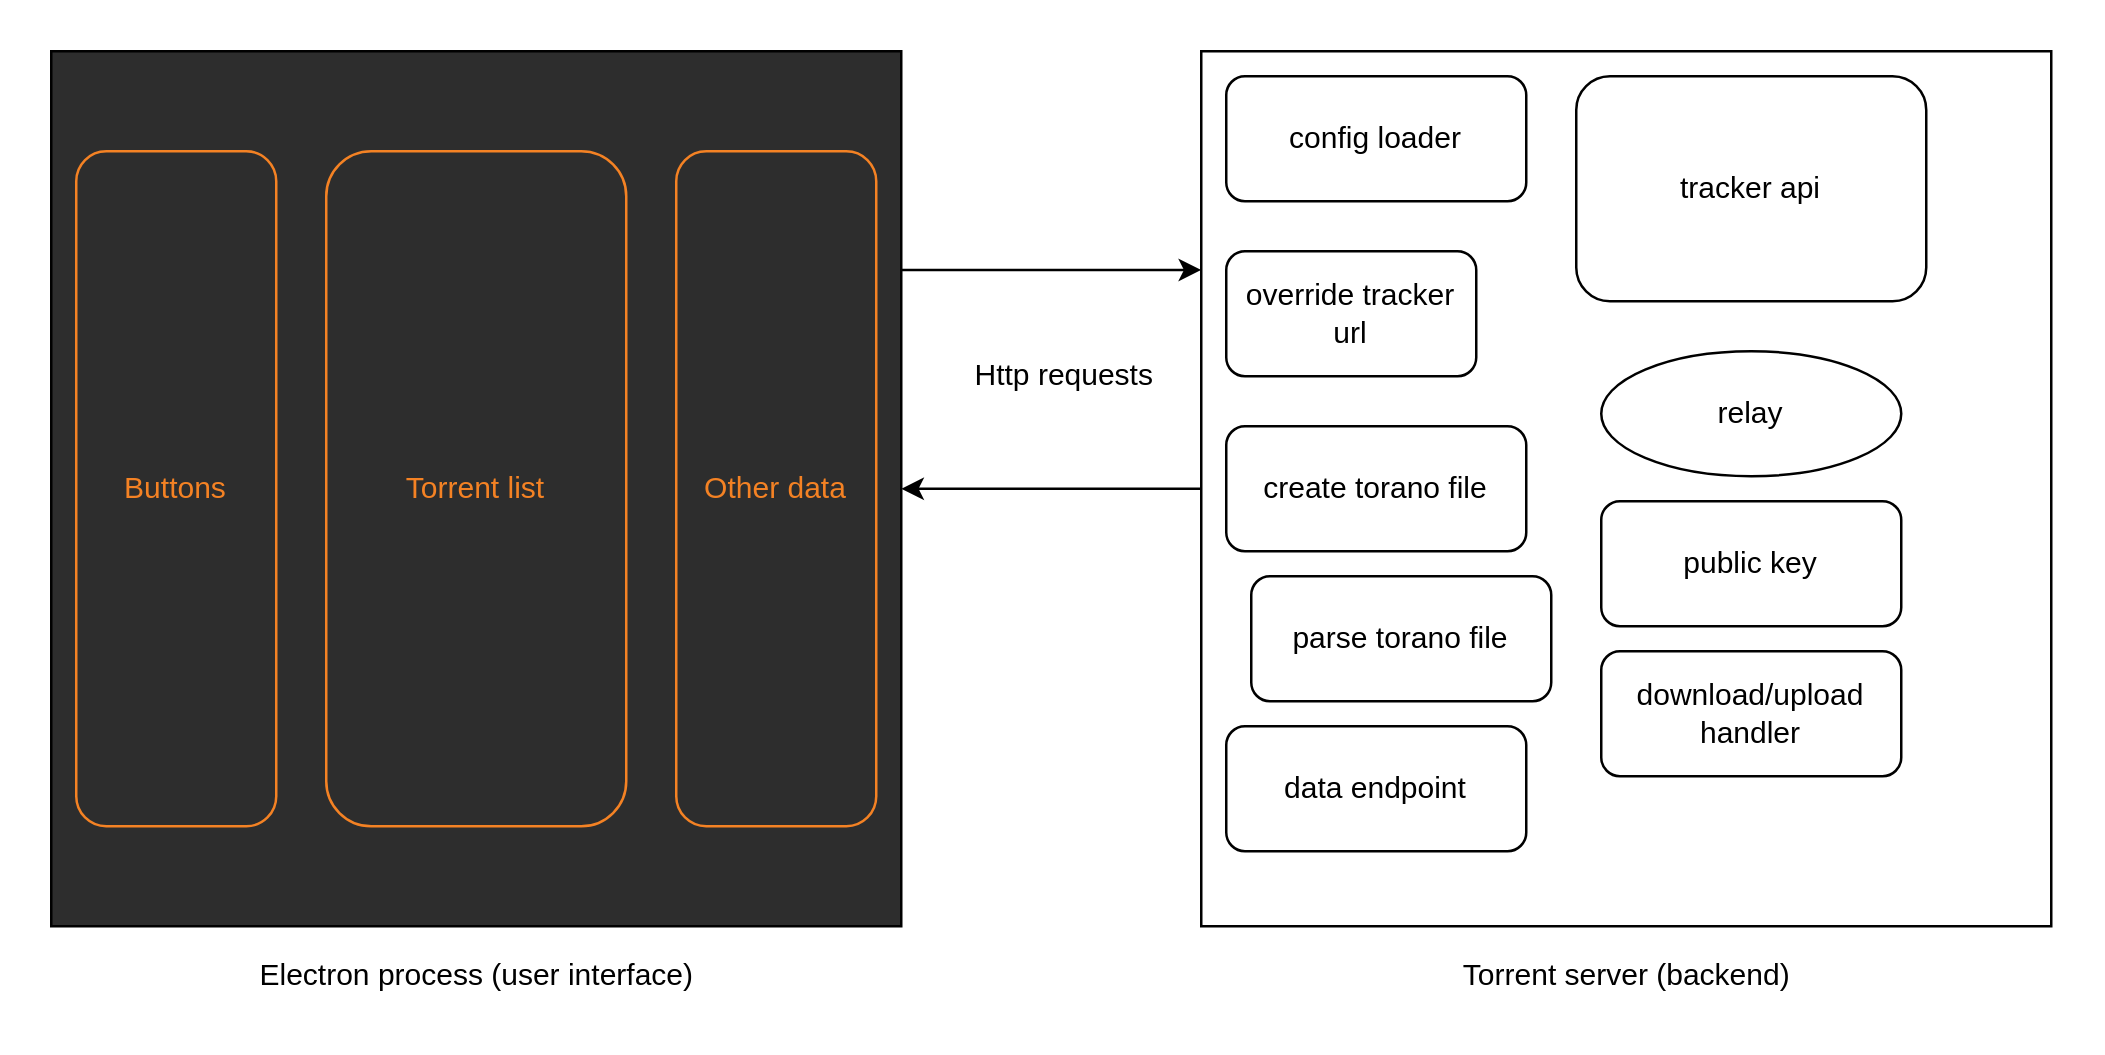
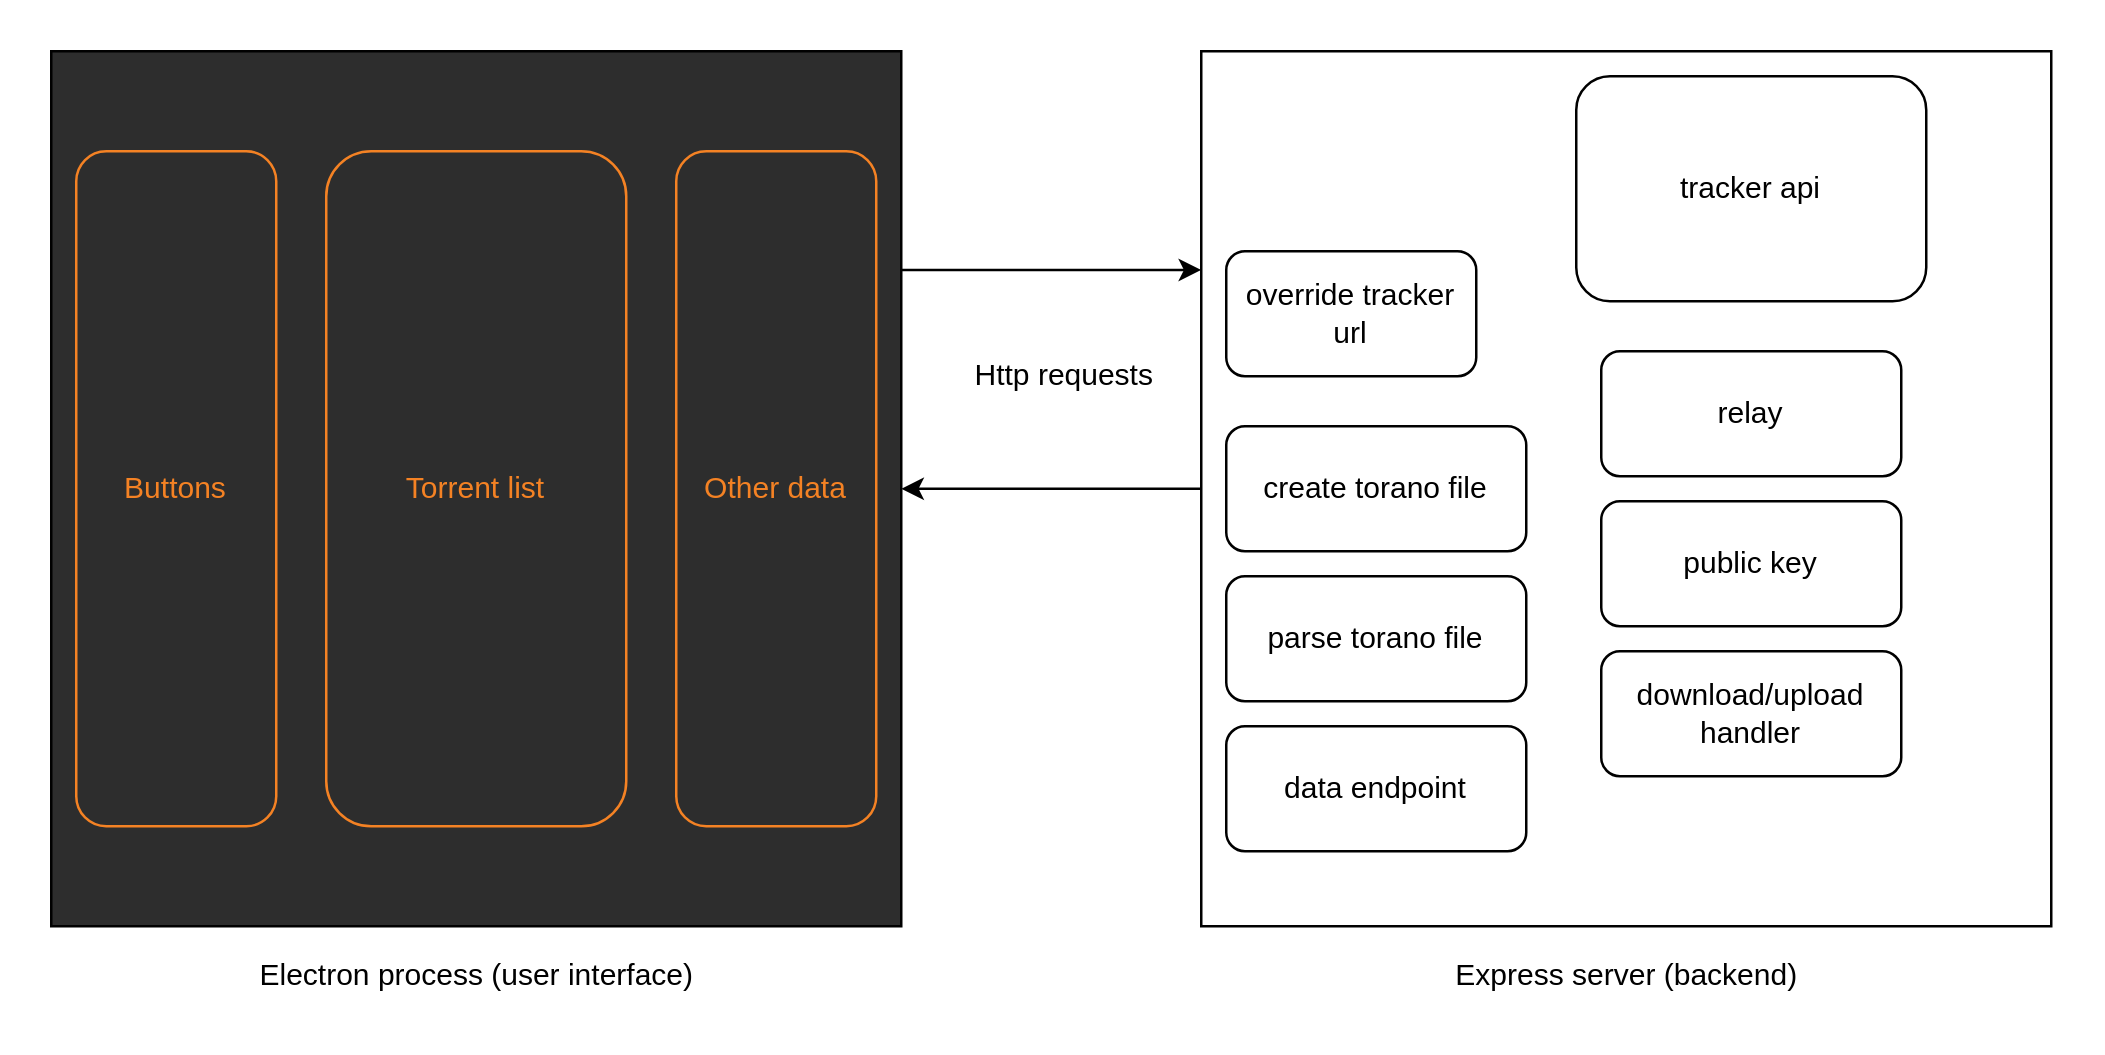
node "config loader": removed
node "relay": shape ellipse -> rounded rectangle
node "parse torano file": moved (1401, 639) -> (1376, 639)
node "Torrent server (backend)": label "Torrent server (backend)" -> "Express server (backend)"
